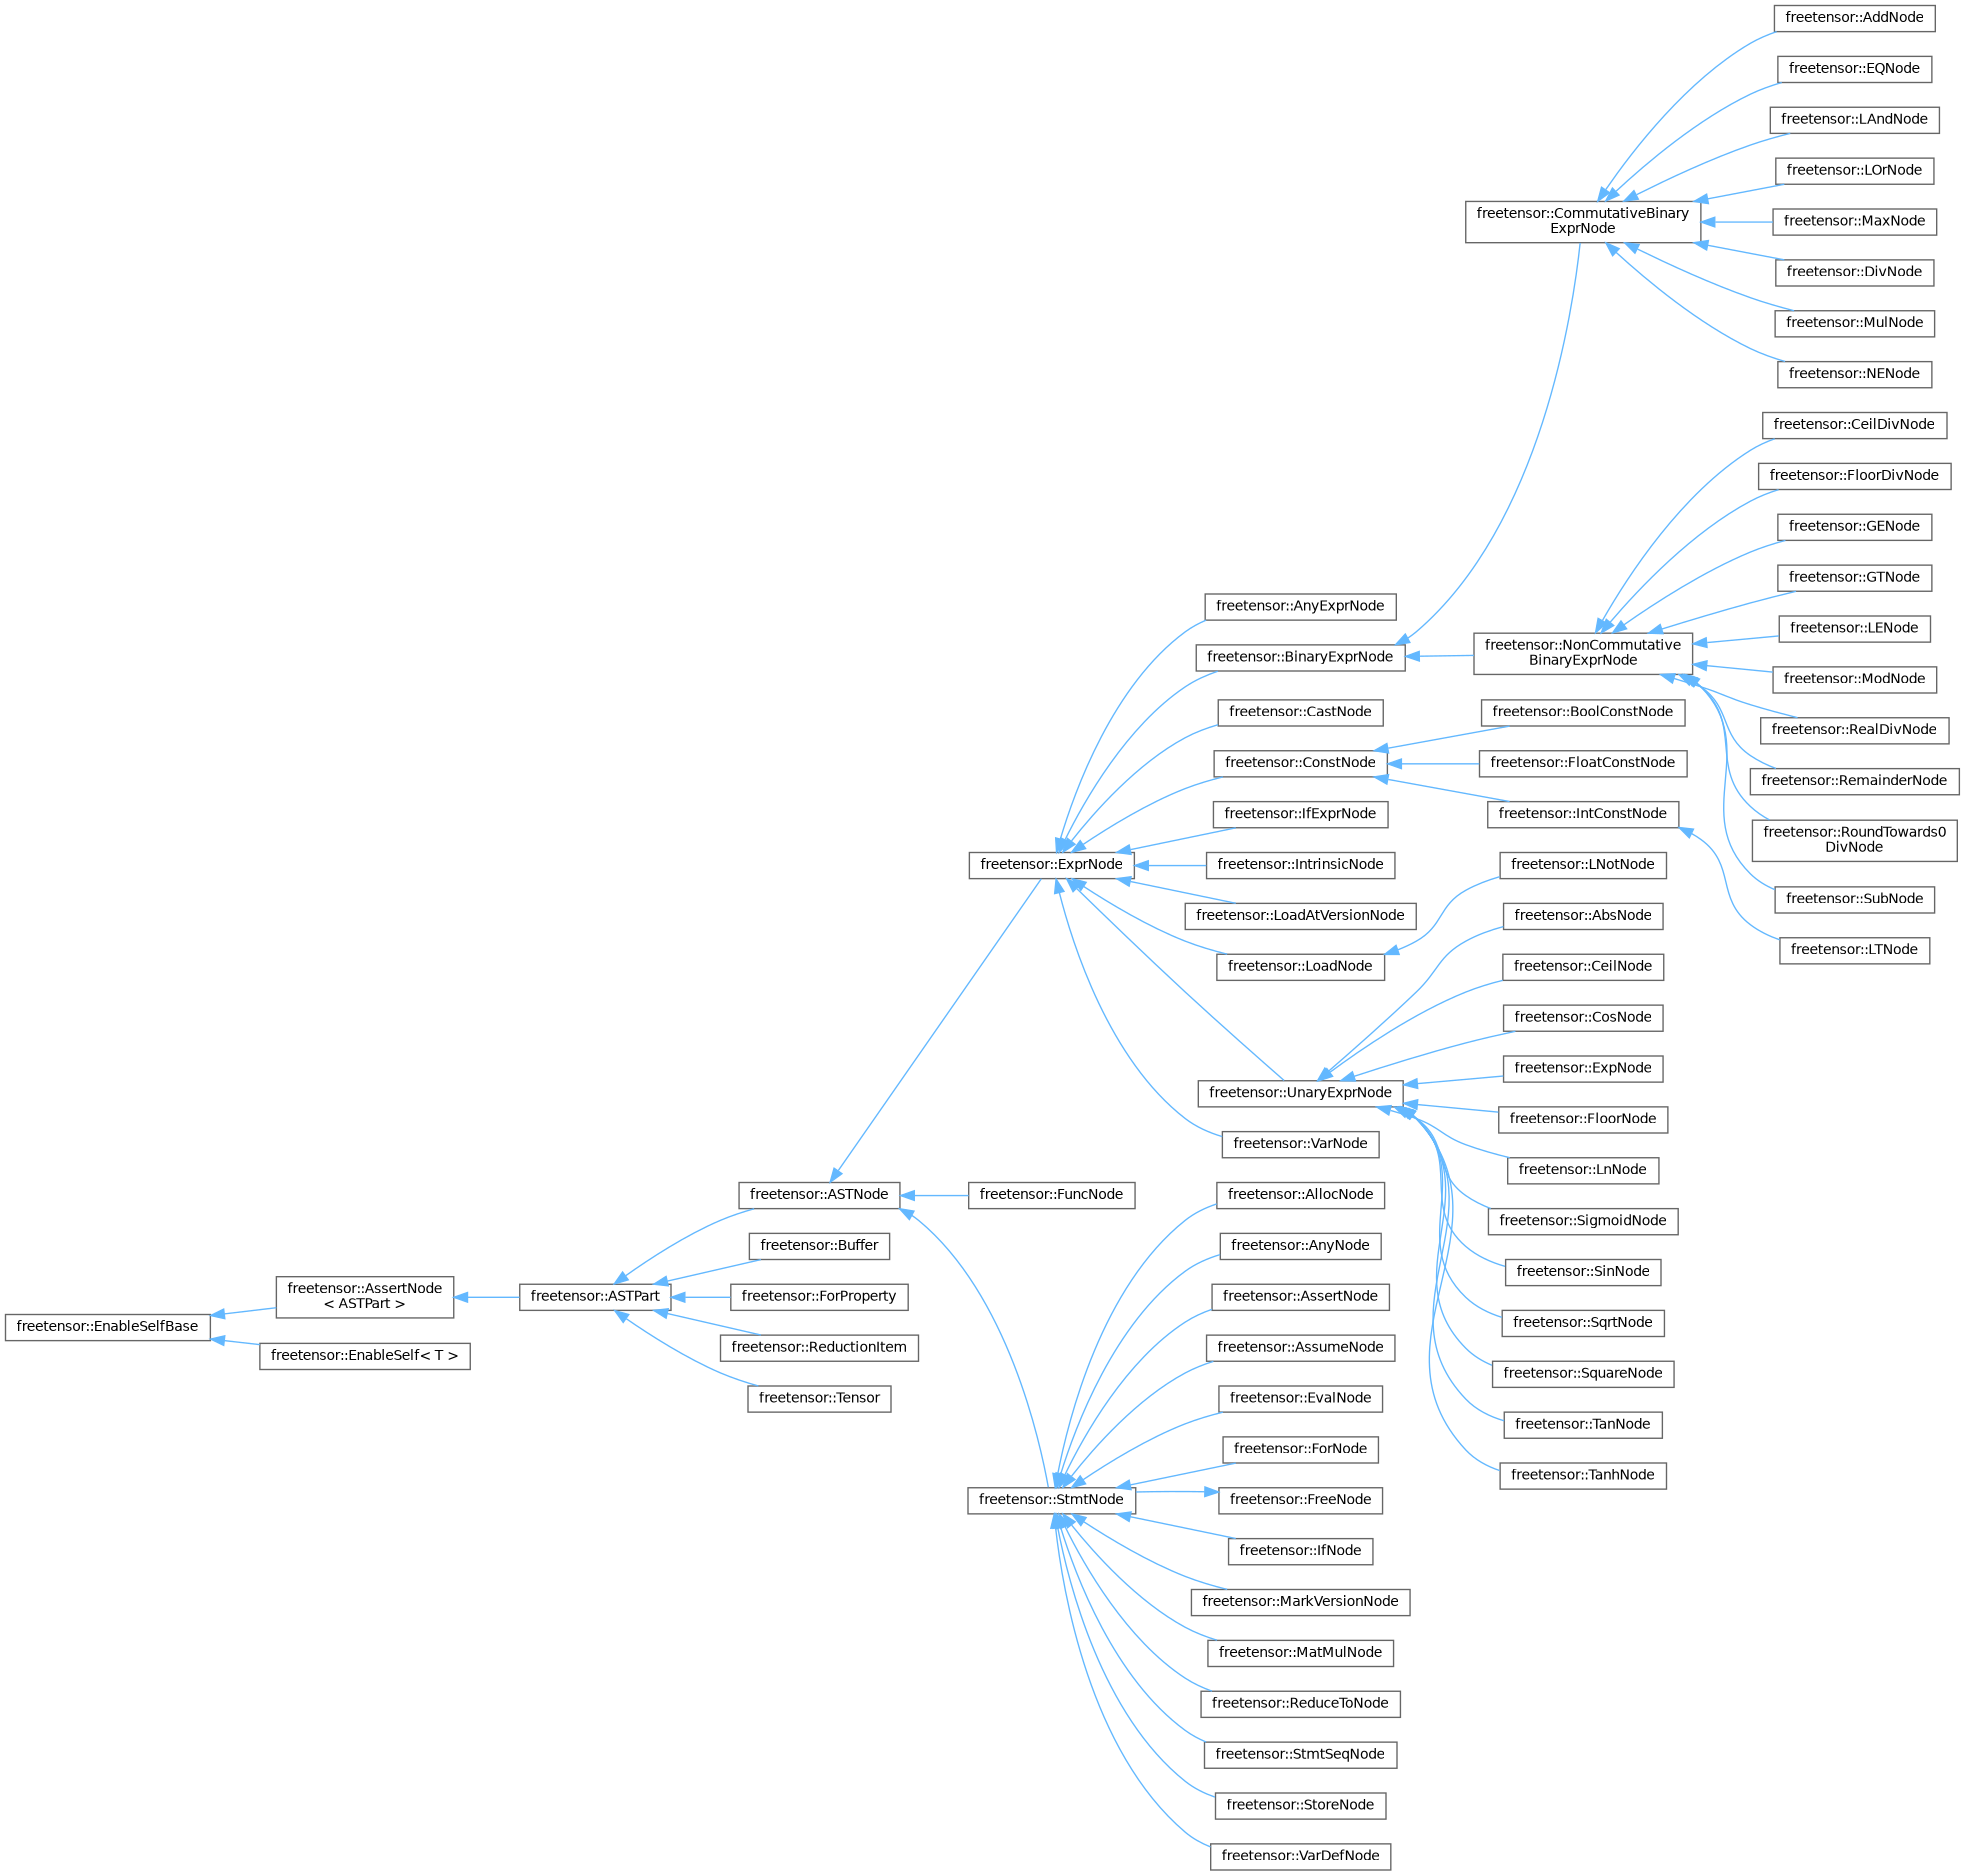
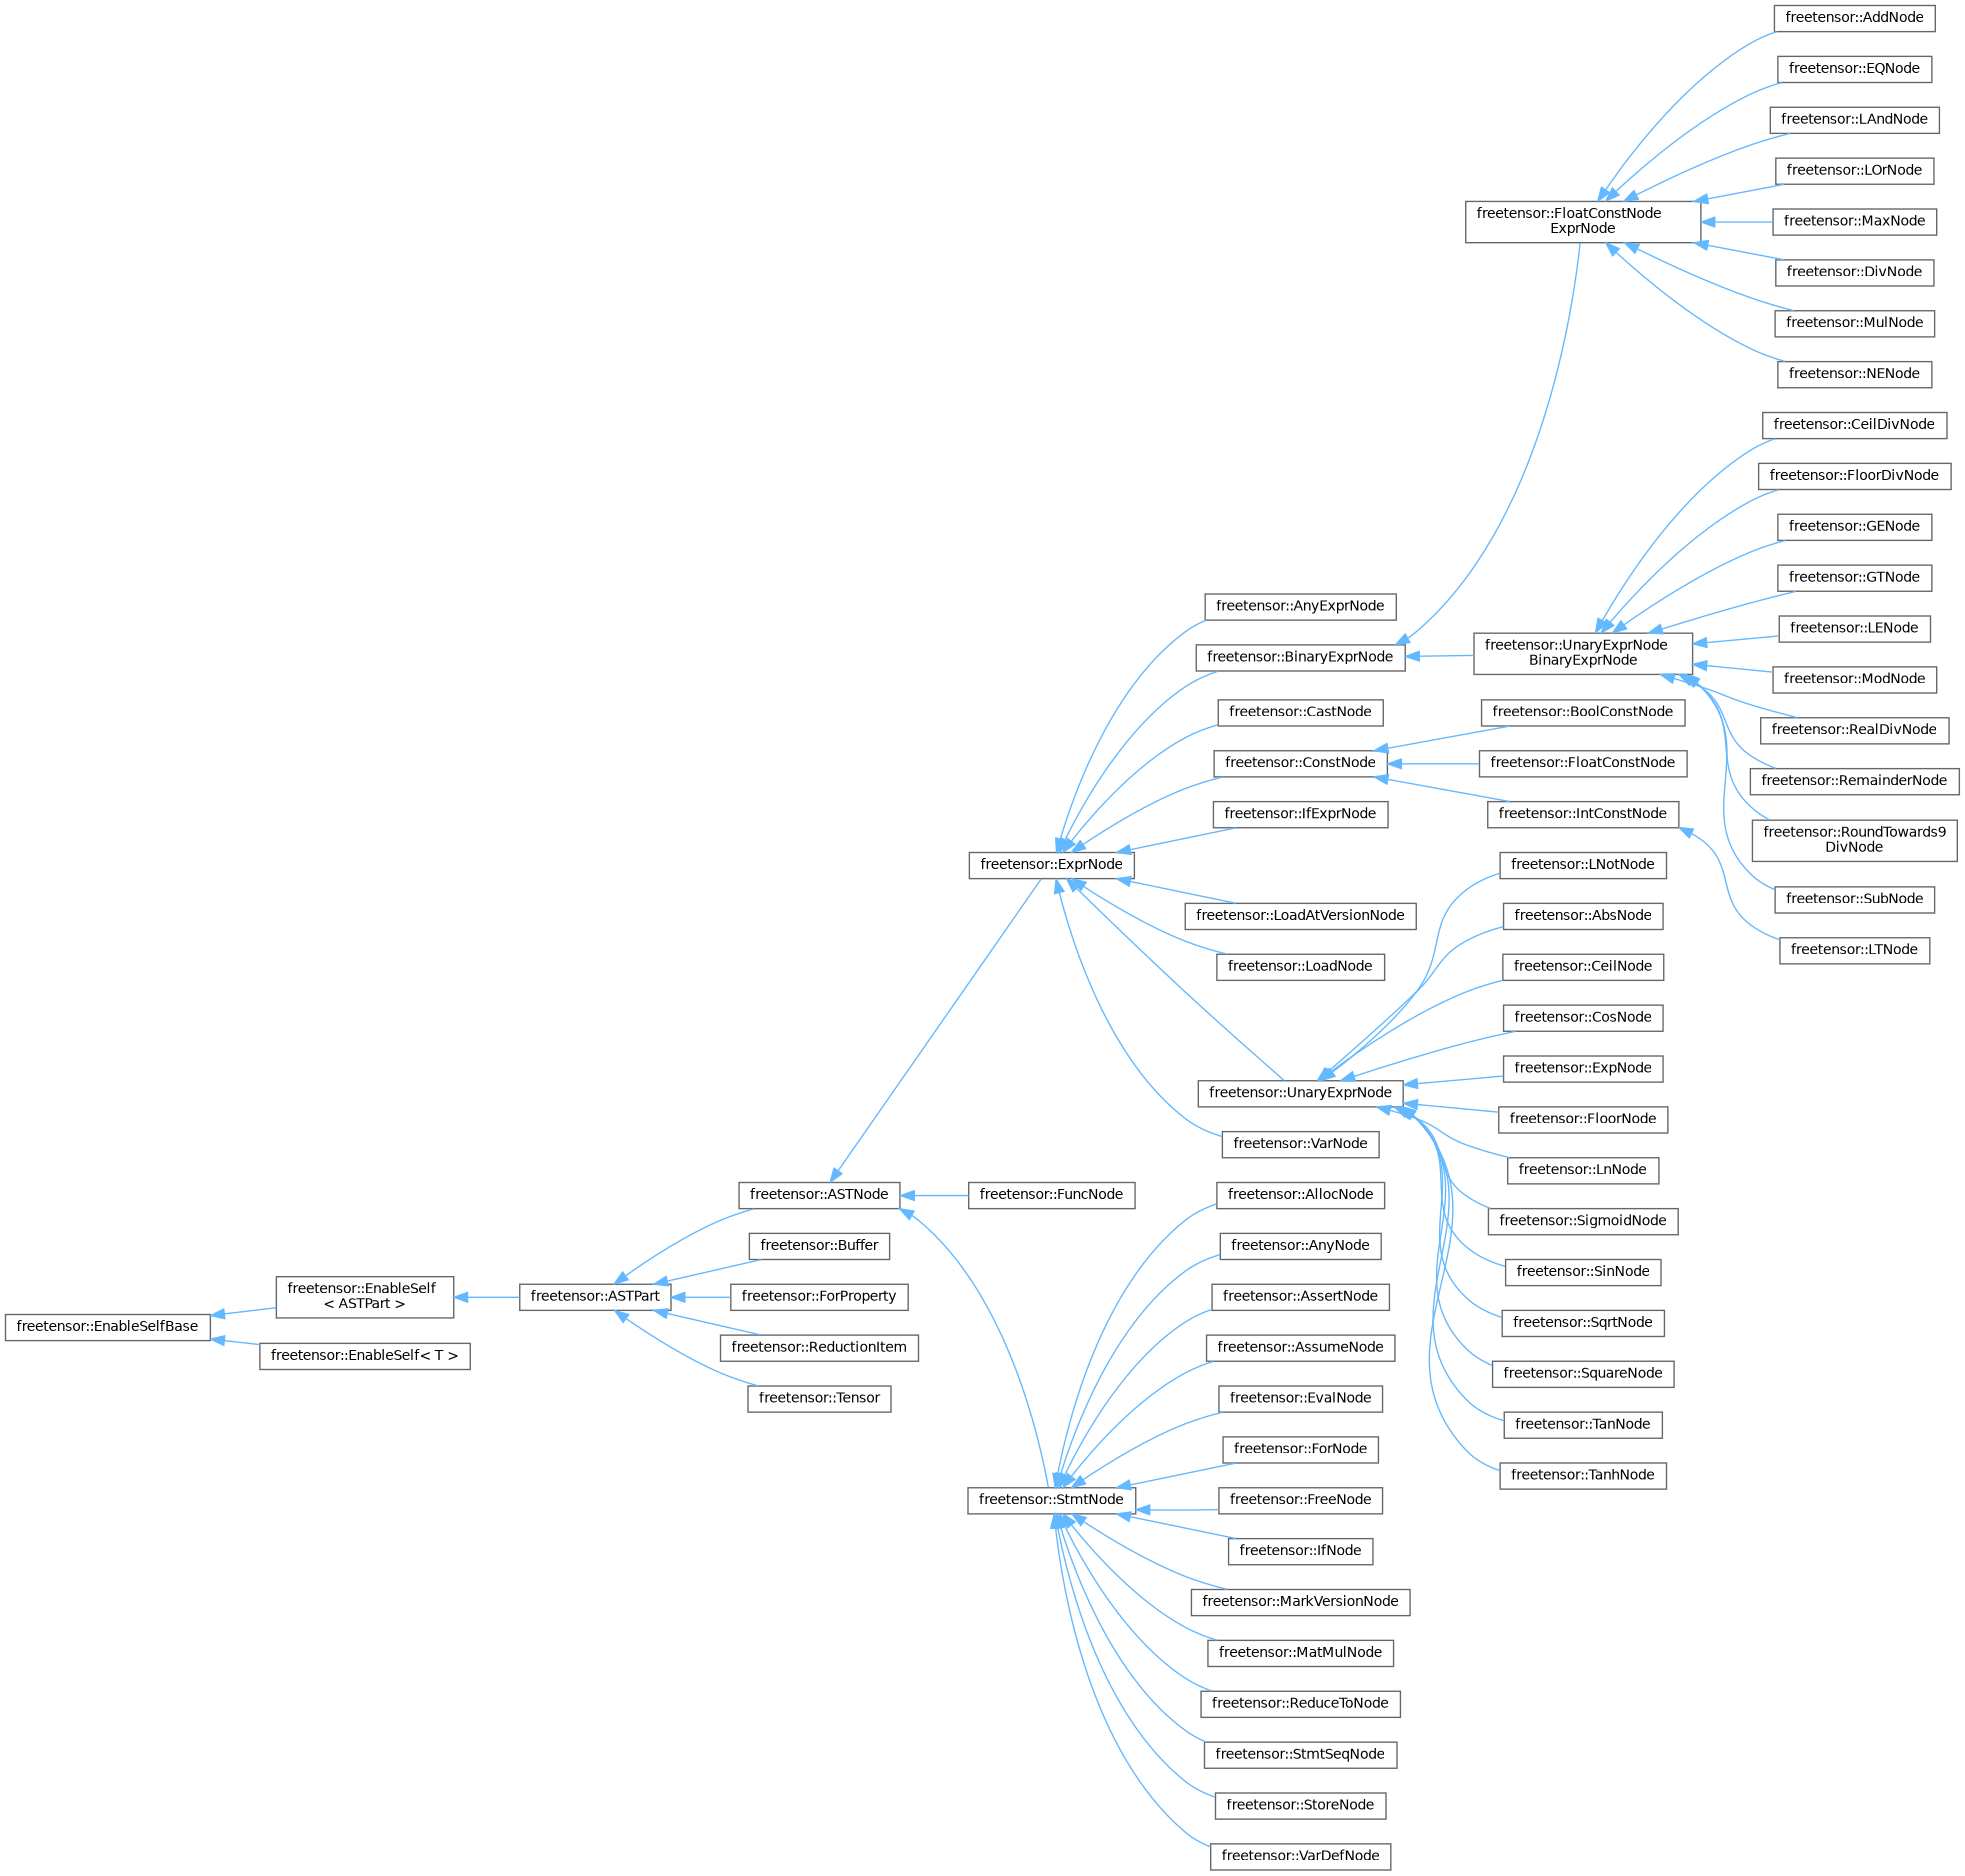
node "freetensor::CommutativeBinary ExprNode": label "freetensor::CommutativeBinary ExprNode" -> "freetensor::FloatConstNode ExprNode"
node "freetensor::NonCommutative BinaryExprNode": label "freetensor::NonCommutative BinaryExprNode" -> "freetensor::UnaryExprNode BinaryExprNode"
node "freetensor::RoundTowards0 DivNode": label "freetensor::RoundTowards0 DivNode" -> "freetensor::RoundTowards9 DivNode"
node "freetensor::IntrinsicNode": removed
edge "freetensor::LNotNode" -> "freetensor::LoadNode": now "freetensor::LNotNode" -> "freetensor::UnaryExprNode"
node "freetensor::AssertNode < ASTPart >": label "freetensor::AssertNode < ASTPart >" -> "freetensor::EnableSelf < ASTPart >"
edge "freetensor::StmtNode" -> "freetensor::FreeNode": reversed
